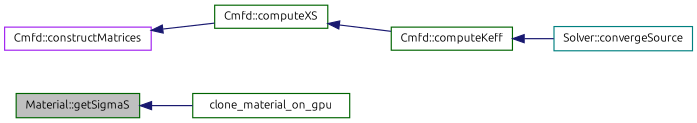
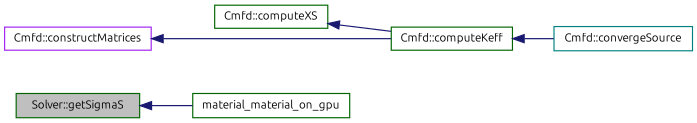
edge "Cmfd::computeXS" -> "Cmfd::constructMatrices": now "Cmfd::computeKeff" -> "Cmfd::constructMatrices"
node "Solver::convergeSource": label "Solver::convergeSource" -> "Cmfd::convergeSource"
node "Material::getSigmaS": label "Material::getSigmaS" -> "Solver::getSigmaS"
node "clone_material_on_gpu": label "clone_material_on_gpu" -> "material_material_on_gpu"
